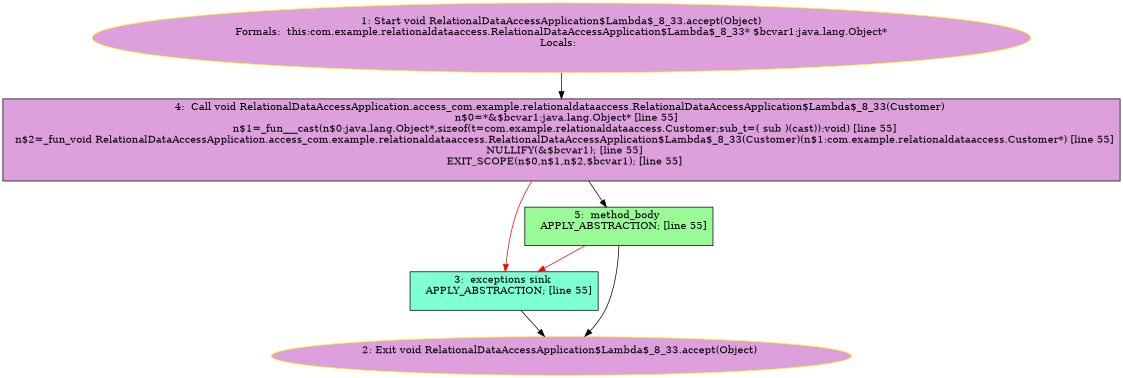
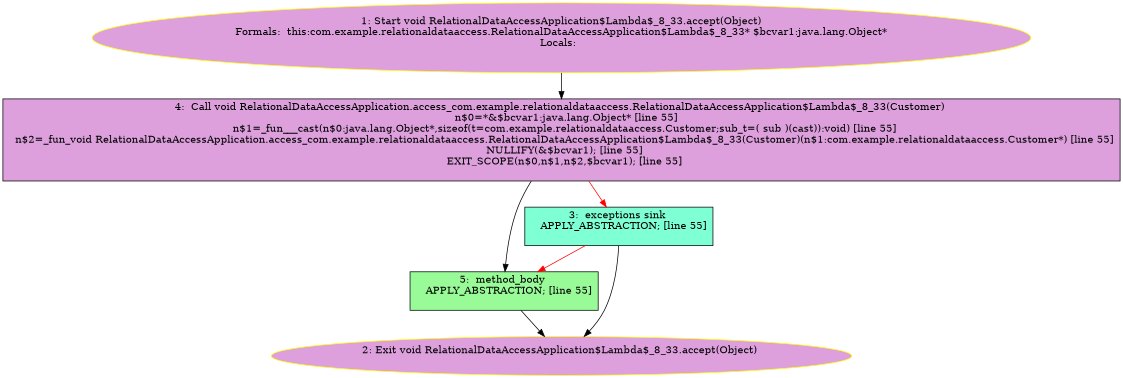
edge "5:  method_body APPLY_ABSTRACTION; [line 55]" -> "3:  exceptions sink APPLY_ABSTRACTION; [line 55]": reversed
